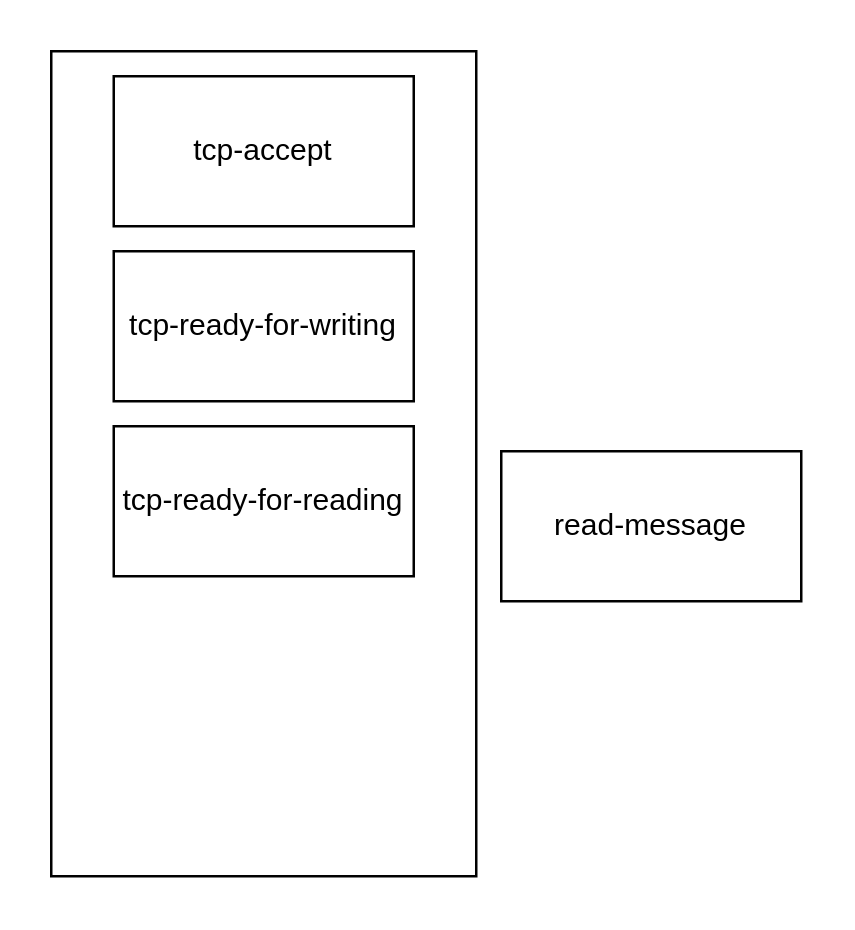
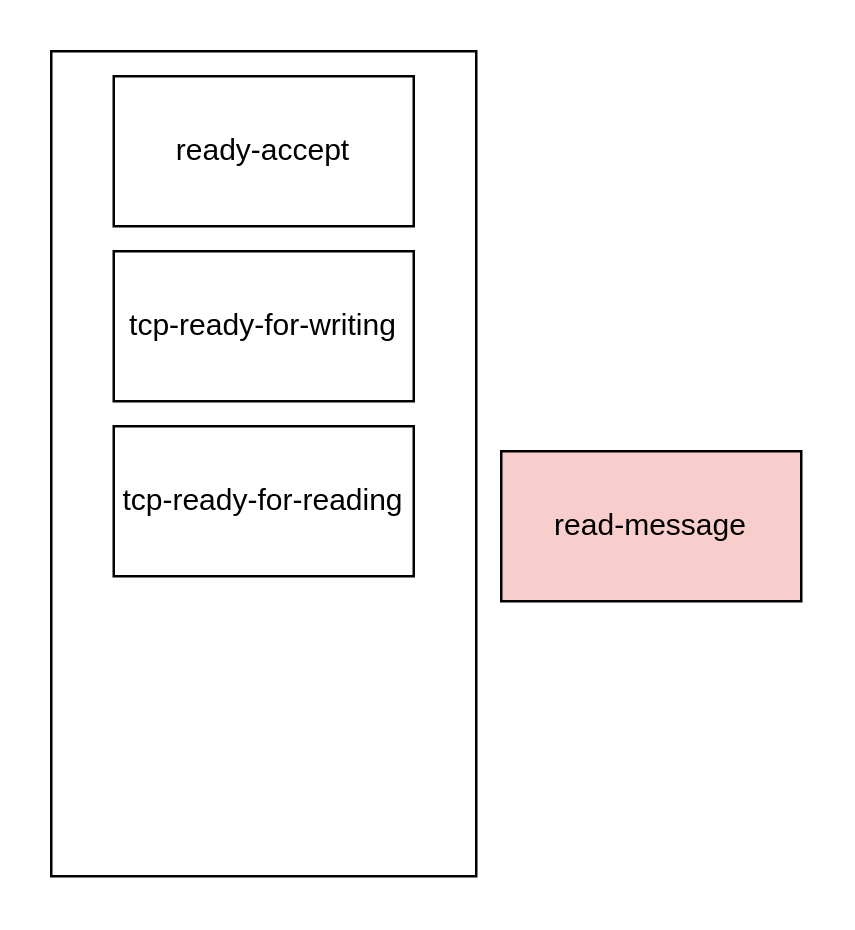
node "tcp-accept": label "tcp-accept" -> "ready-accept"
node "read-message": fillcolor #ffffff -> #f8cecc
